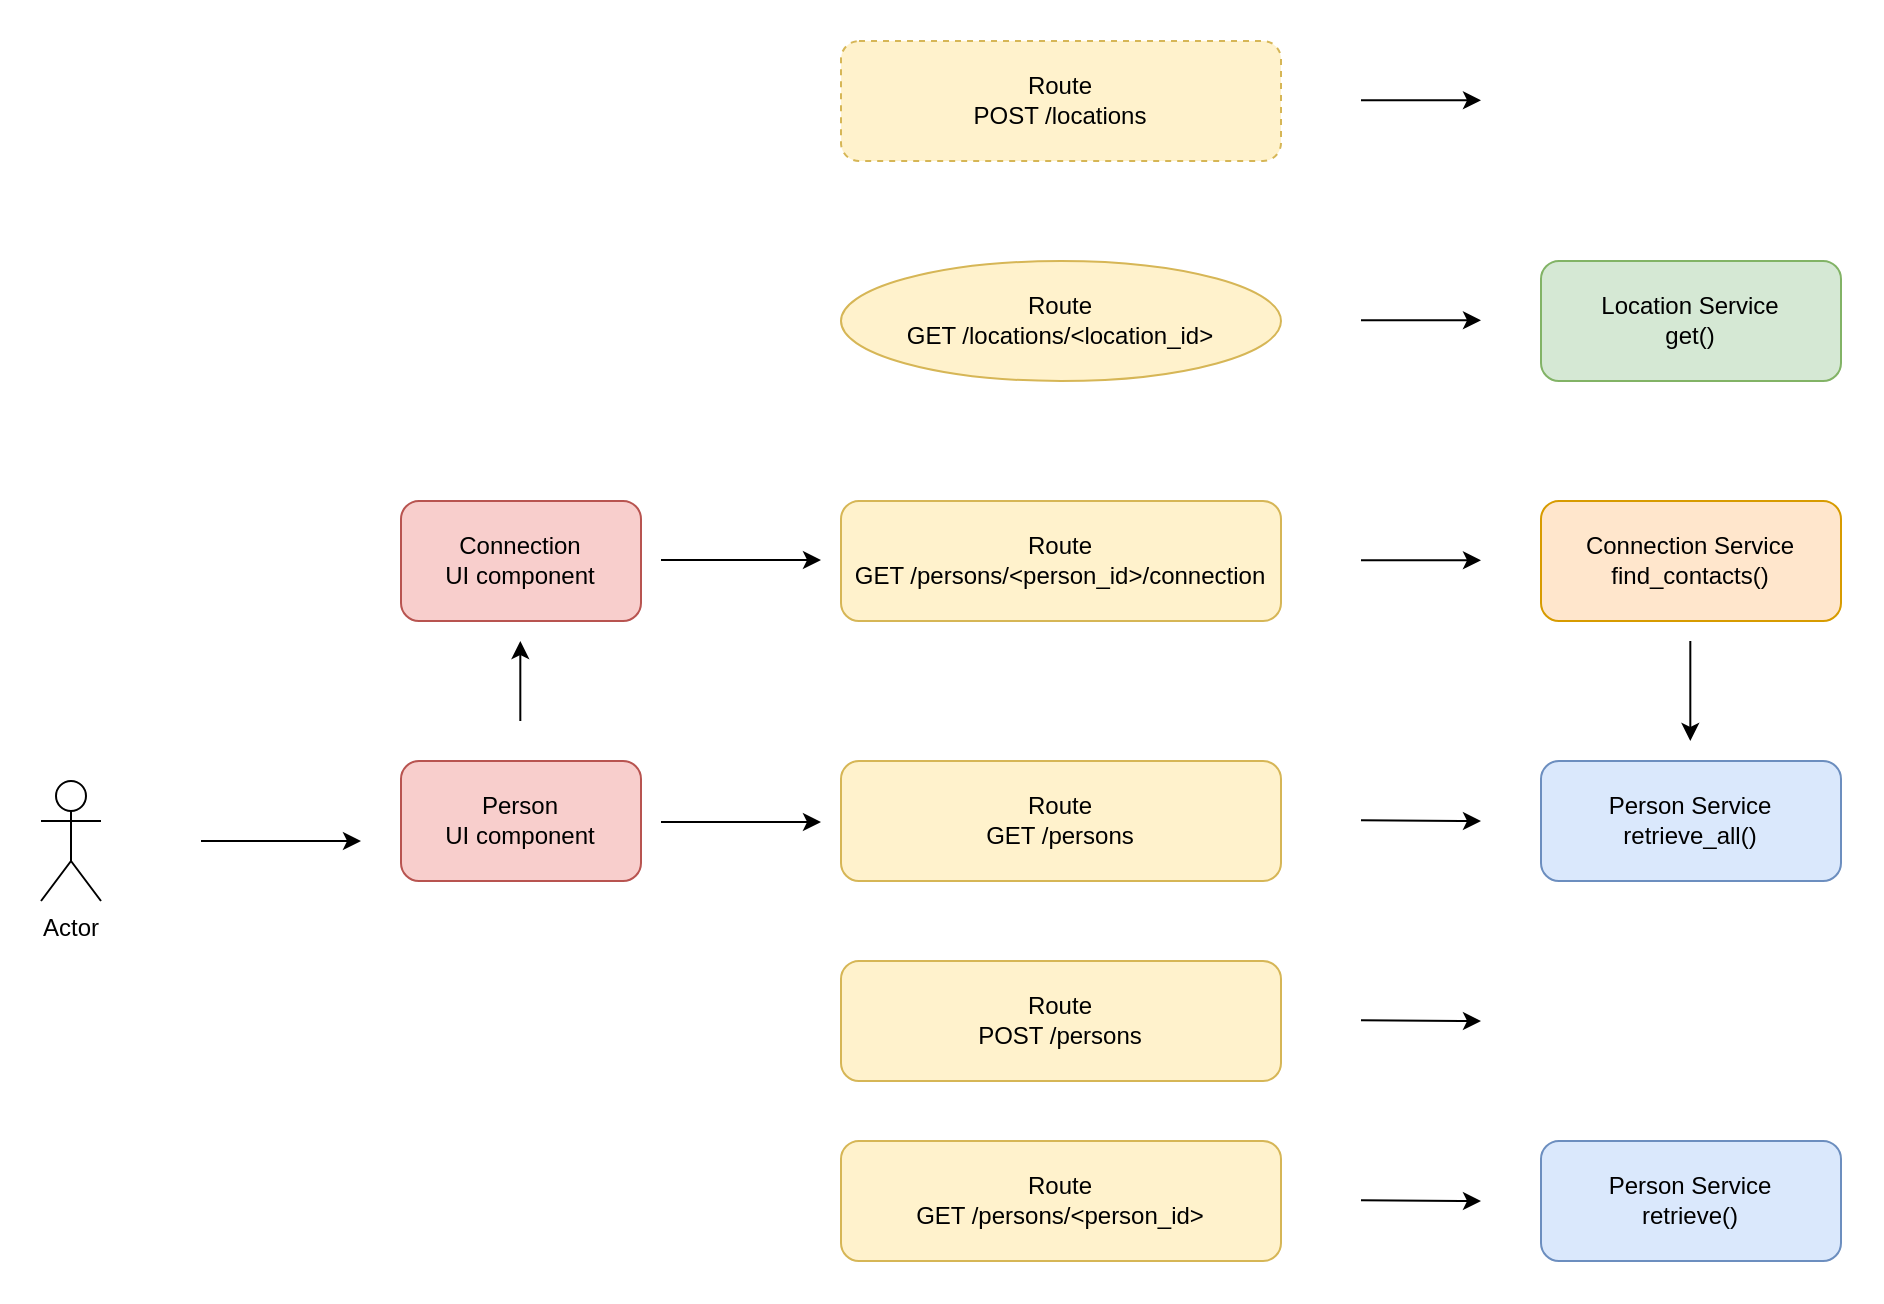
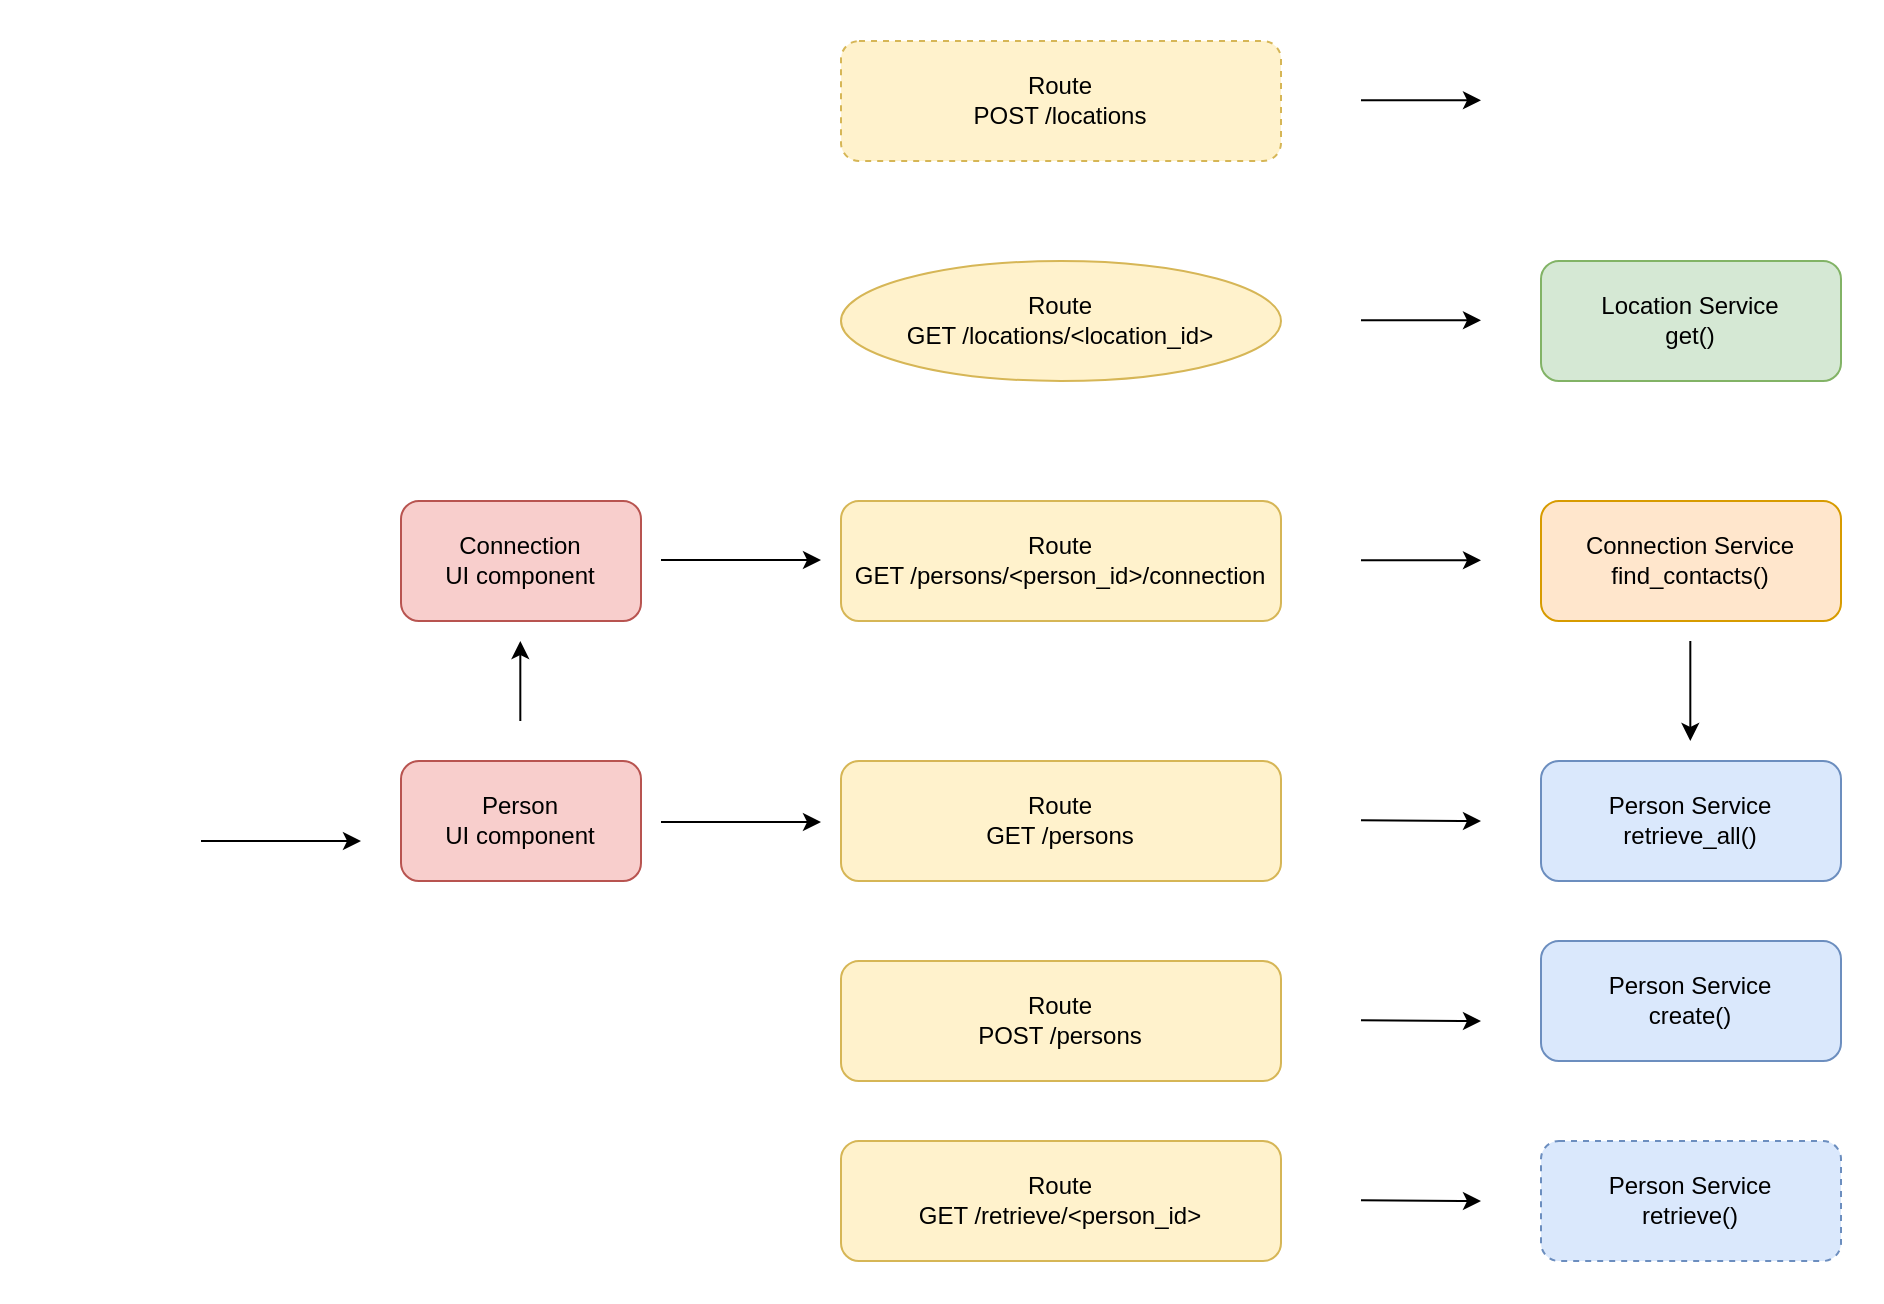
node "Actor": removed
node "Person Service create()": added
node "RouteGET /persons/<person_id>": label "RouteGET /persons/<person_id>" -> "RouteGET /retrieve/<person_id>"
node "Person Service retrieve()": style solid -> dashed
